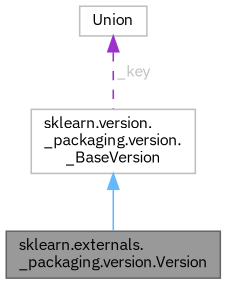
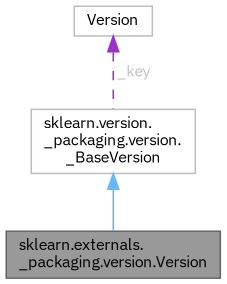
node "Union": label "Union" -> "Version"
